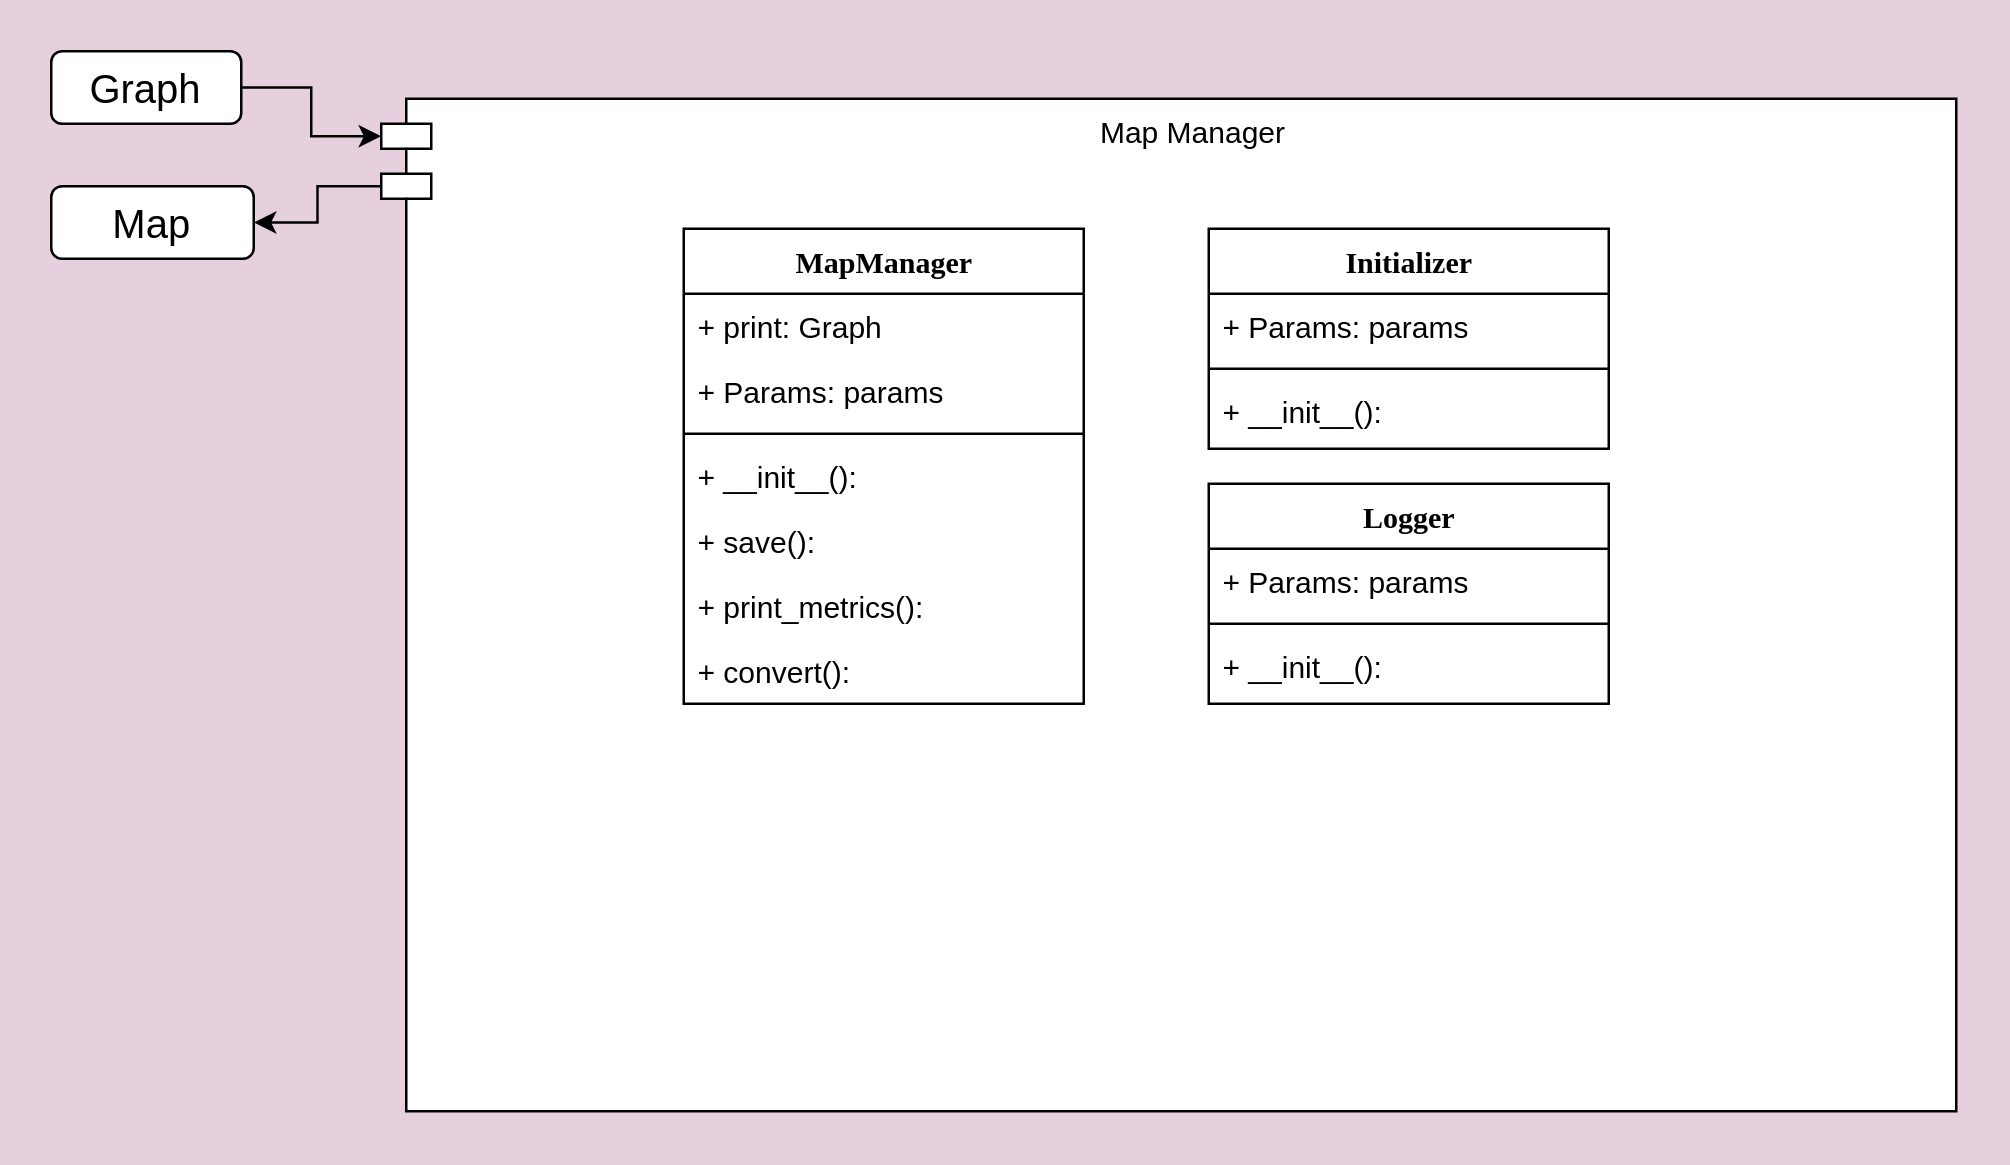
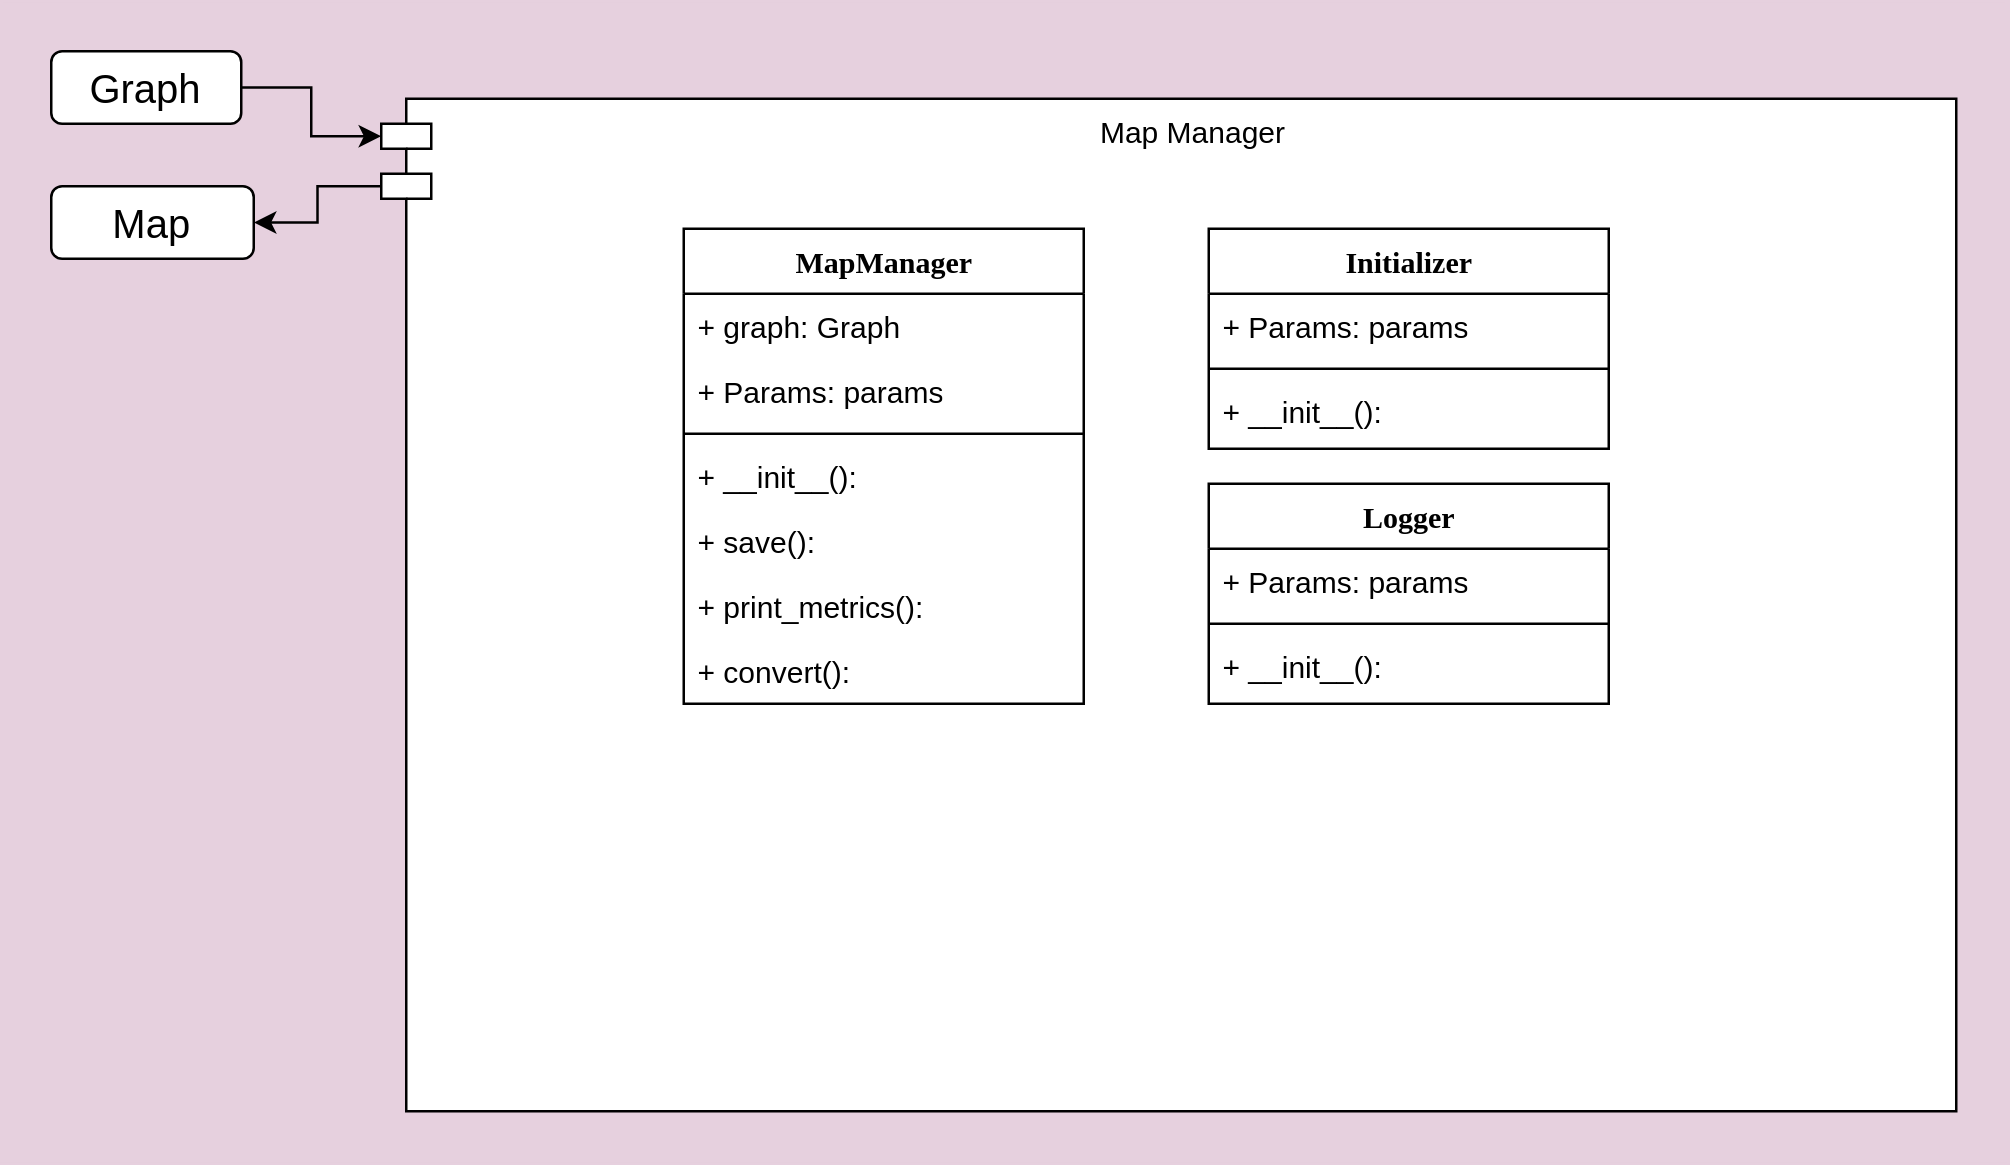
node "+ print: Graph": label "+ print: Graph" -> "+ graph: Graph"
